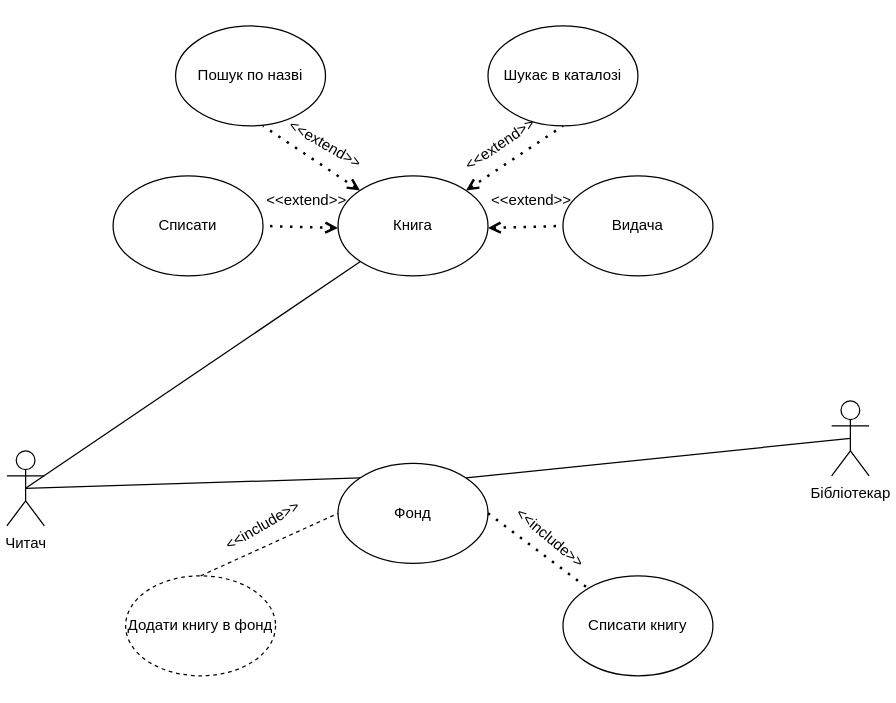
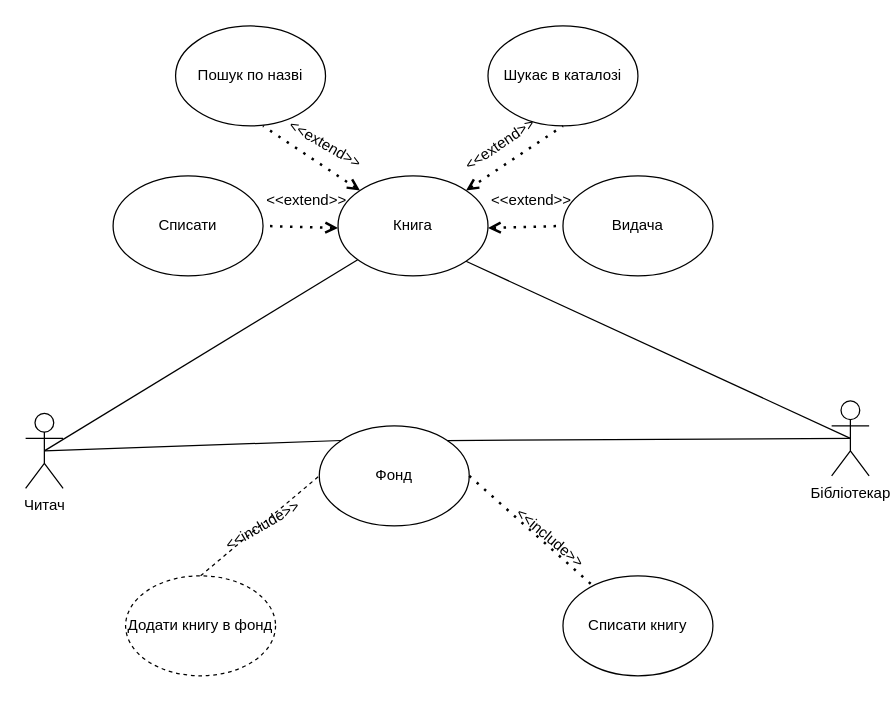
edge "Книга" -- "Бібліотекар": added
node "Читач": moved (26, 488) -> (44, 451)
node "Фонд": moved (413, 513) -> (394, 476)
